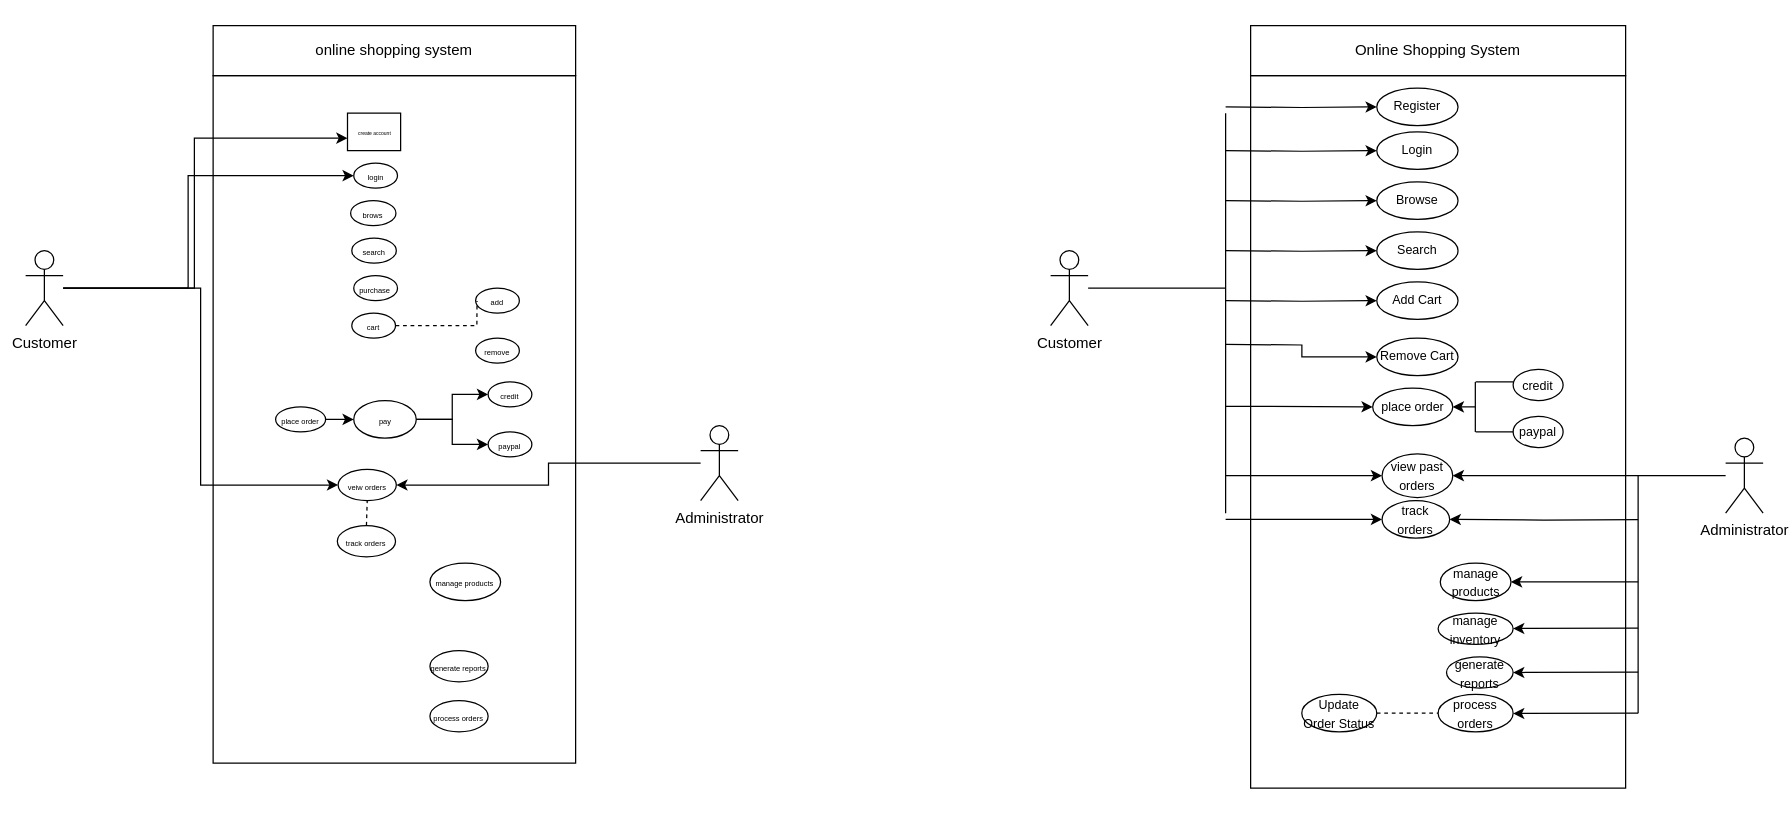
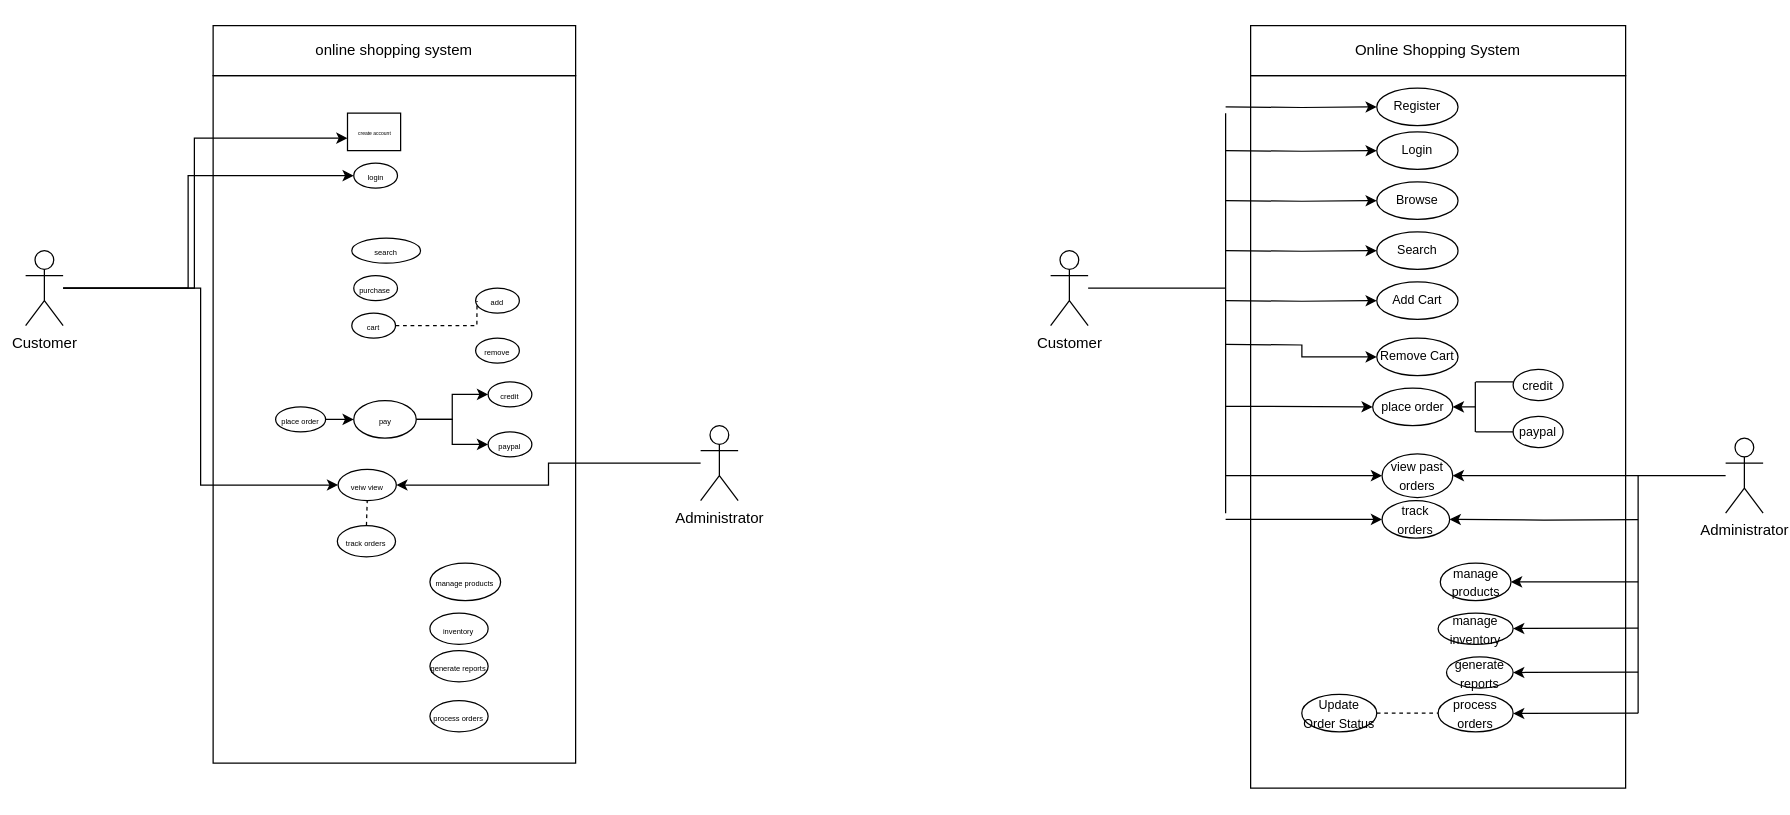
node "brows": removed
node "search": size 45x25 -> 69x25
node "veiw orders": label "veiw orders" -> "veiw view"
node "inventory": added
